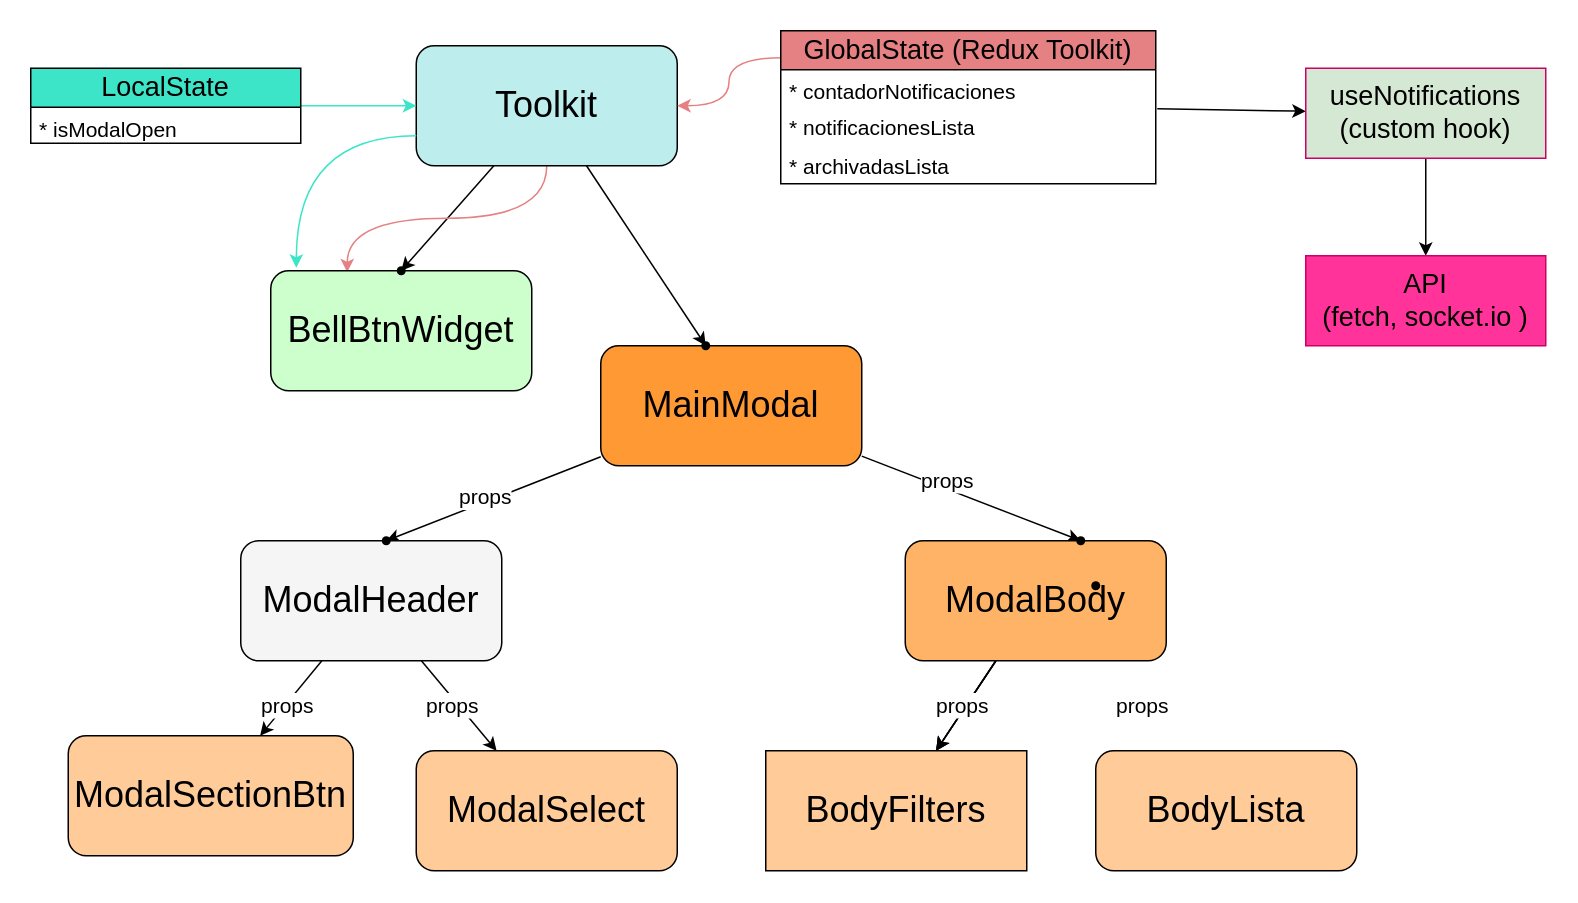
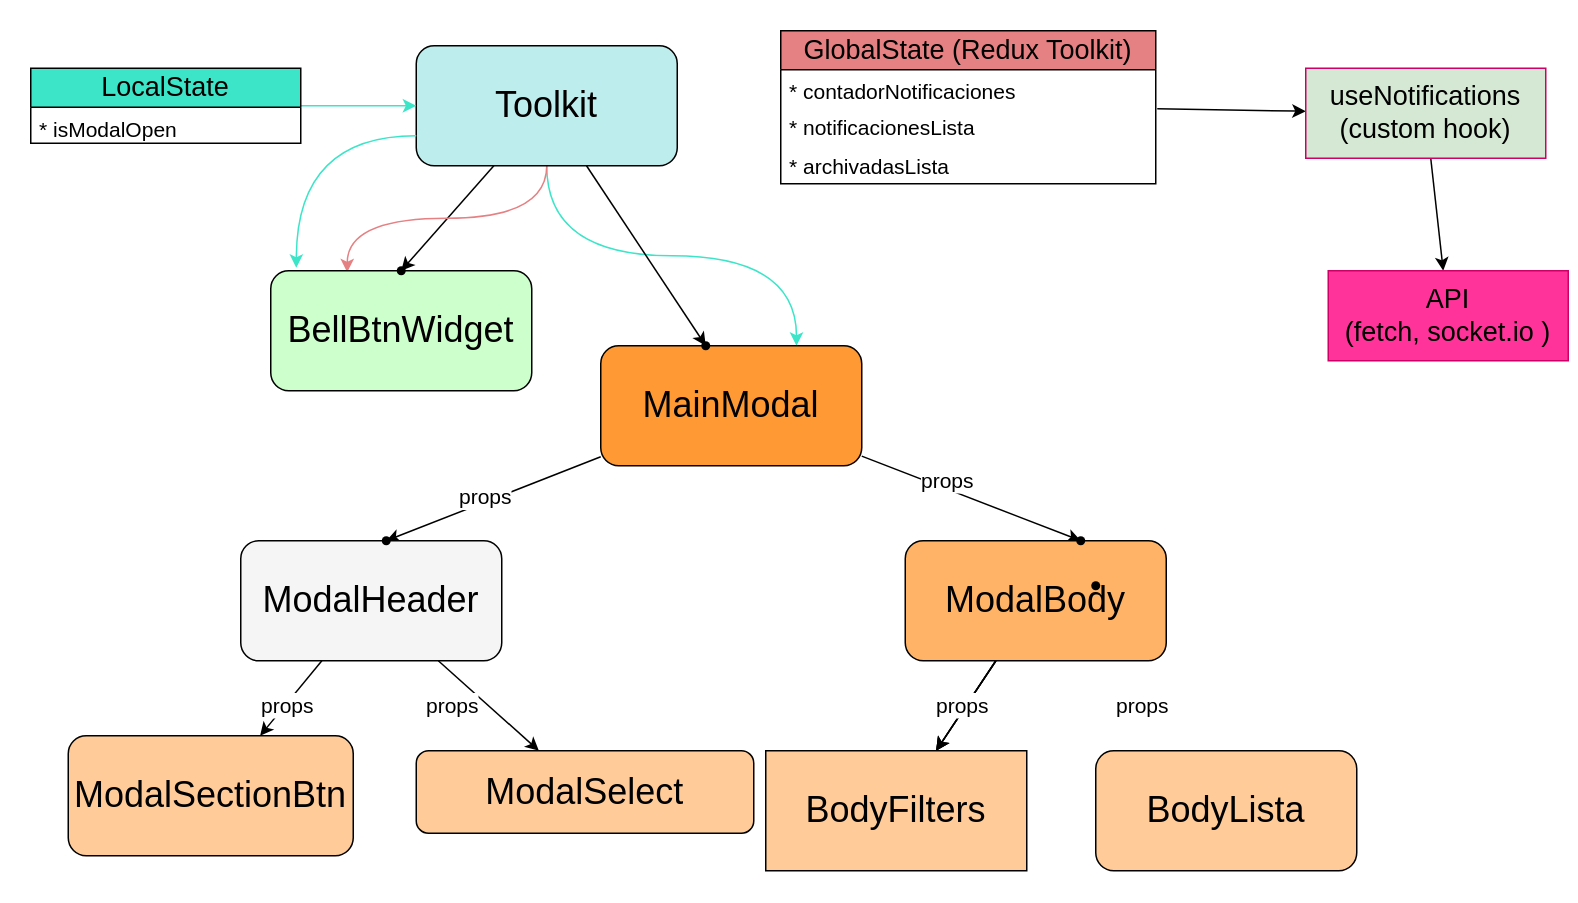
edge "GlobalState (Redux Toolkit)" -> "Toolkit": removed
edge "Toolkit" -> "MainModal": added
node "API (fetch, socket.io )": moved (1426, 301) -> (1448, 316)
node "ModalSelect": size 261x120 -> 338x83
